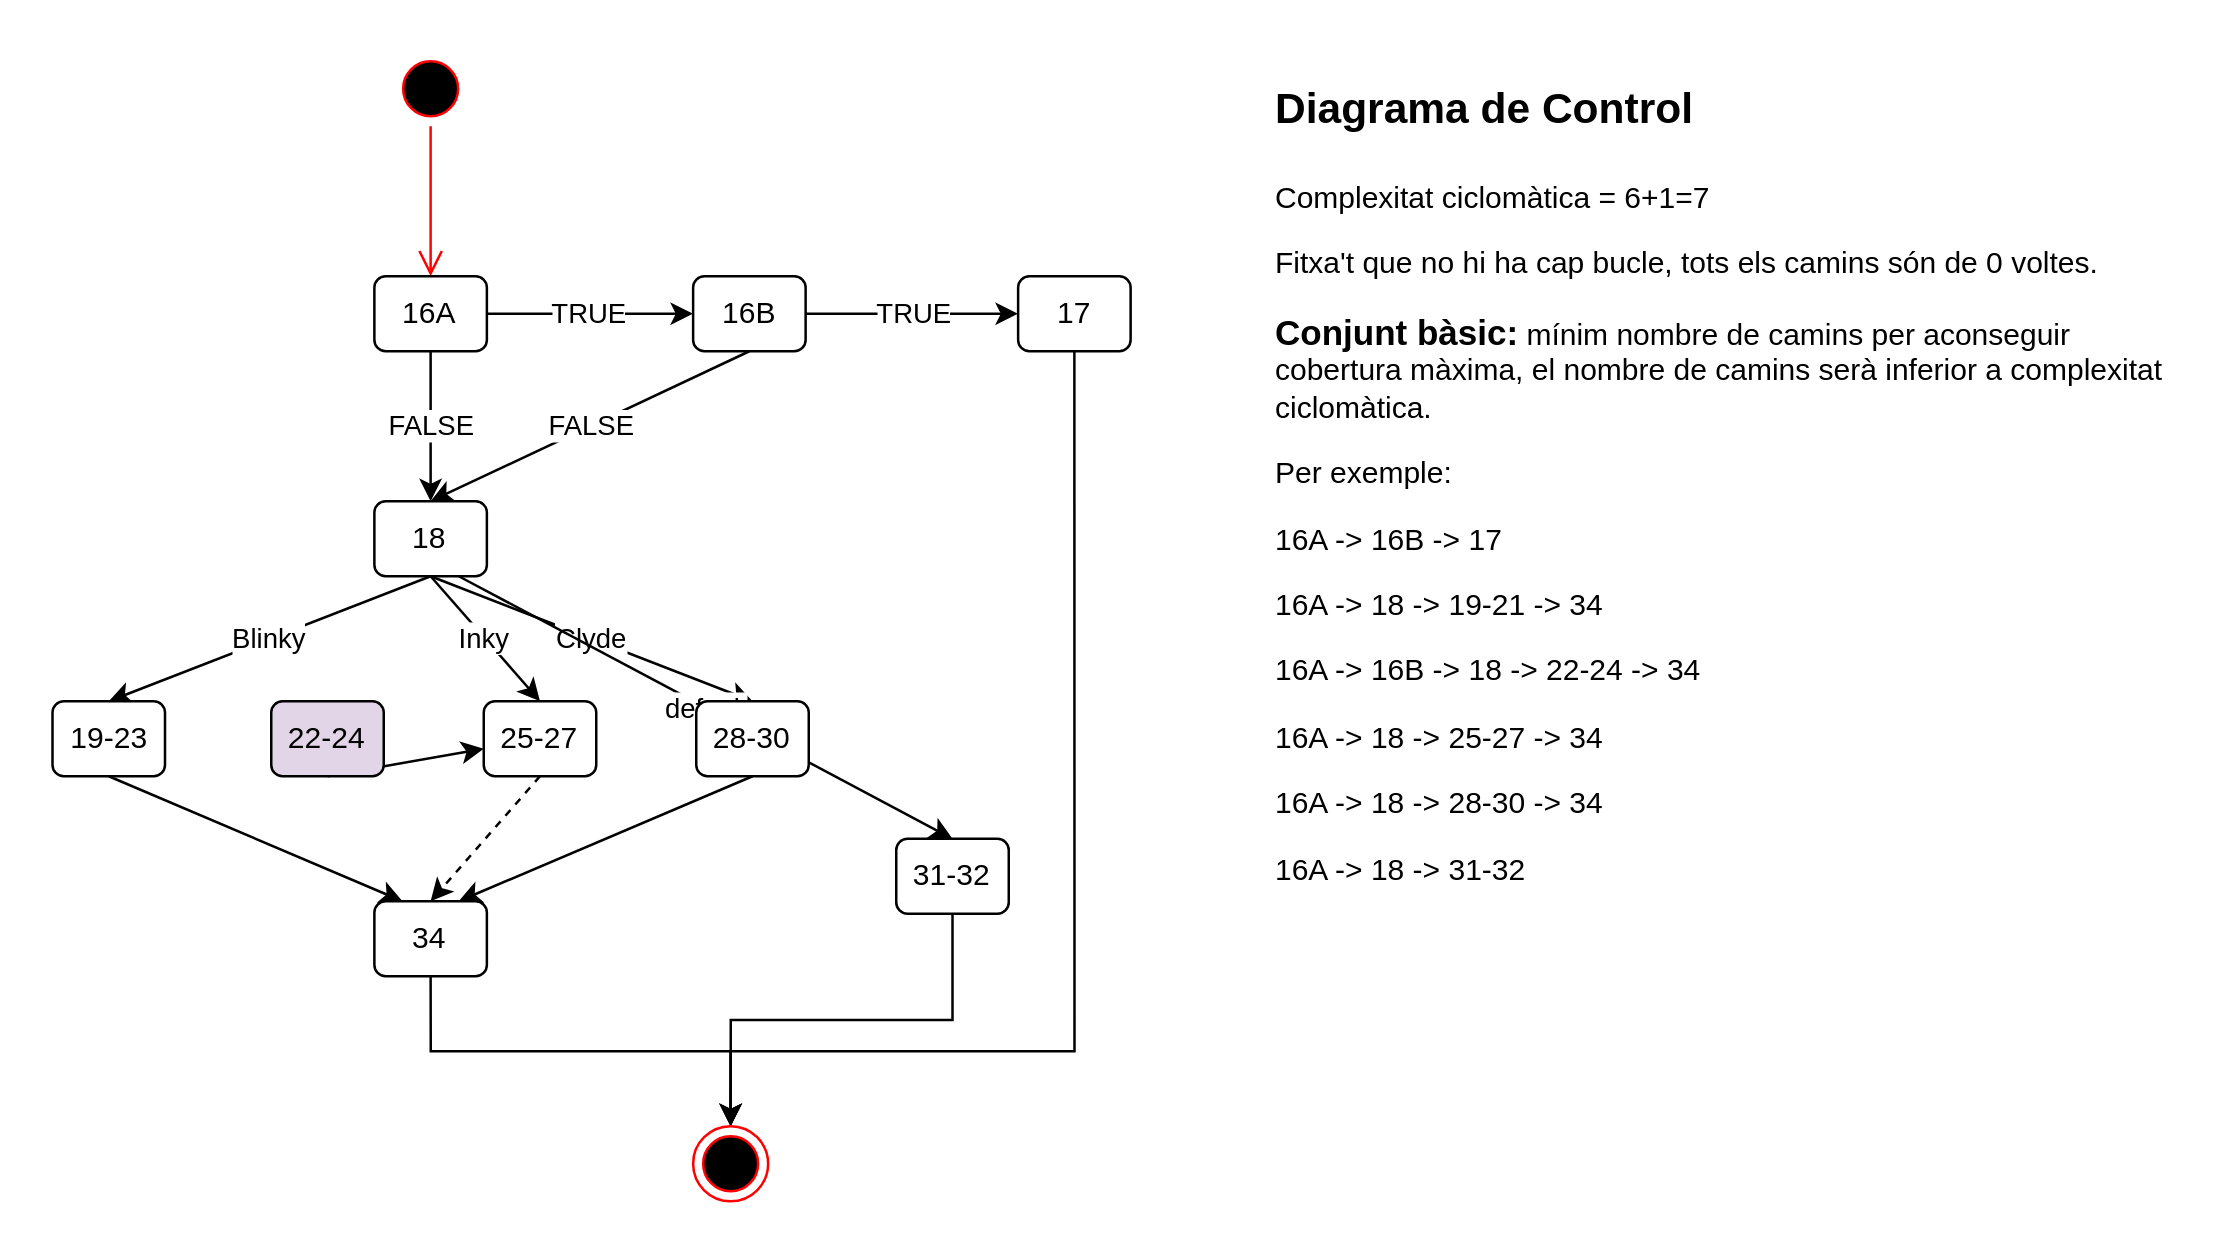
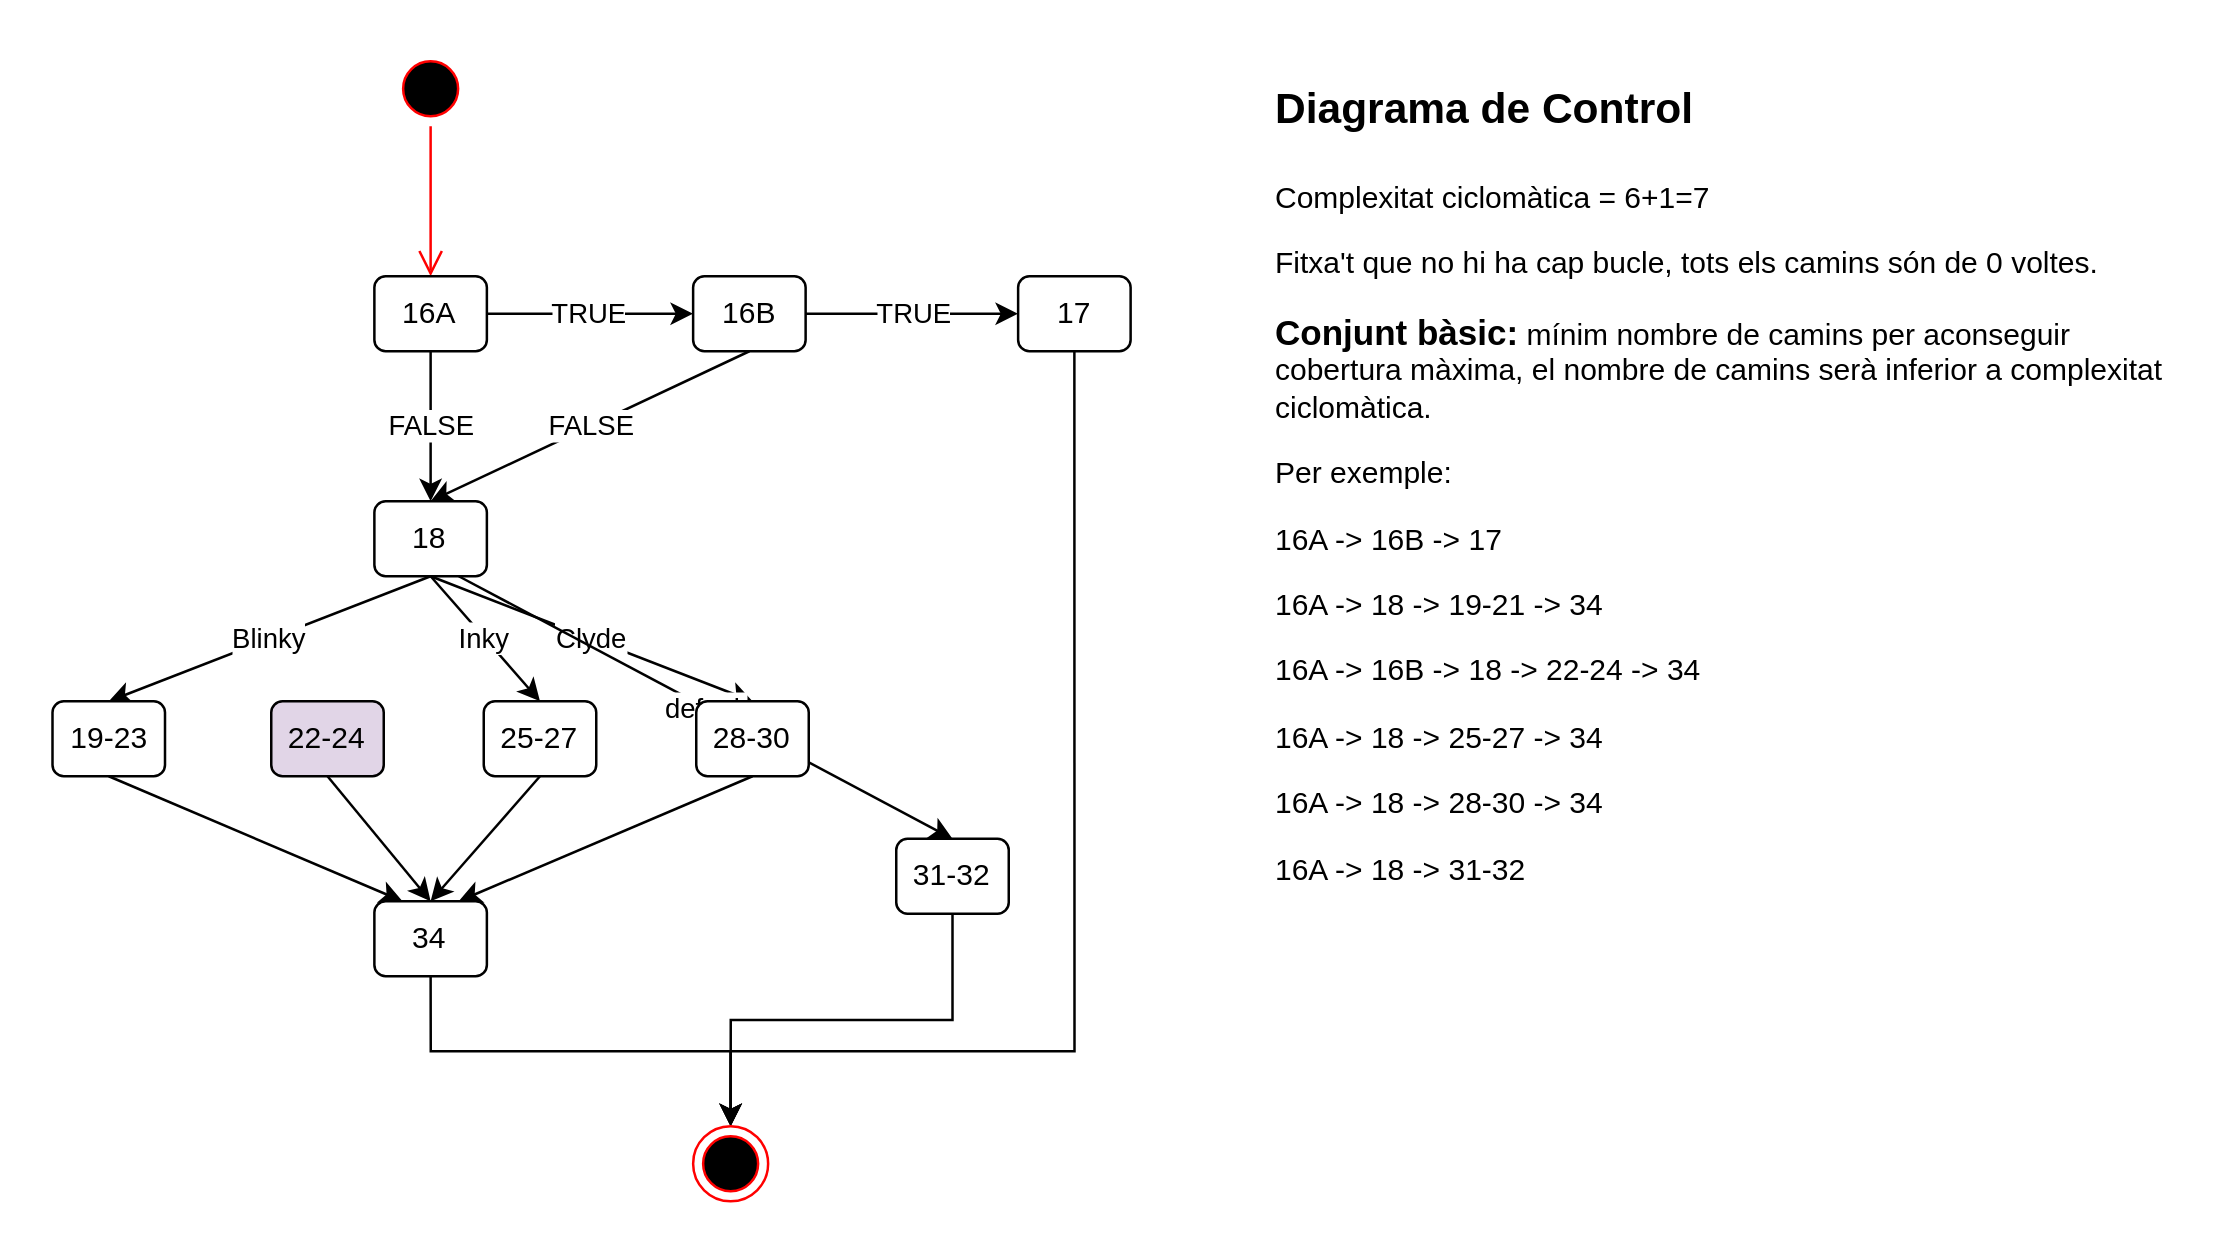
edge "22-24" -> "25-27": now "22-24" -> "34"
edge "25-27" -> "34": style dashed -> solid
